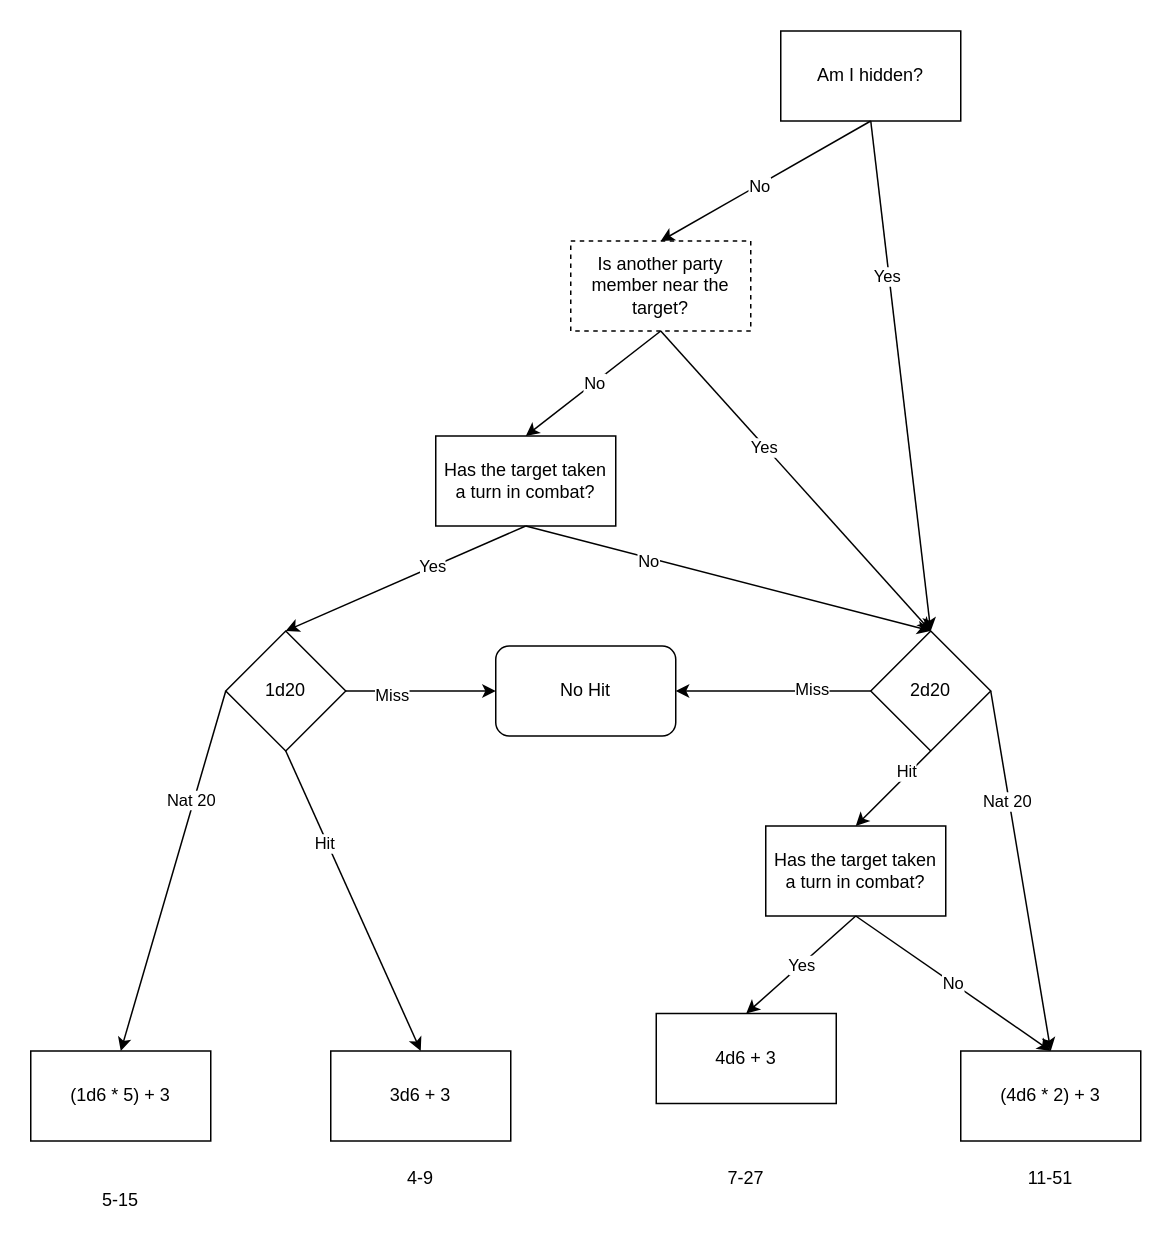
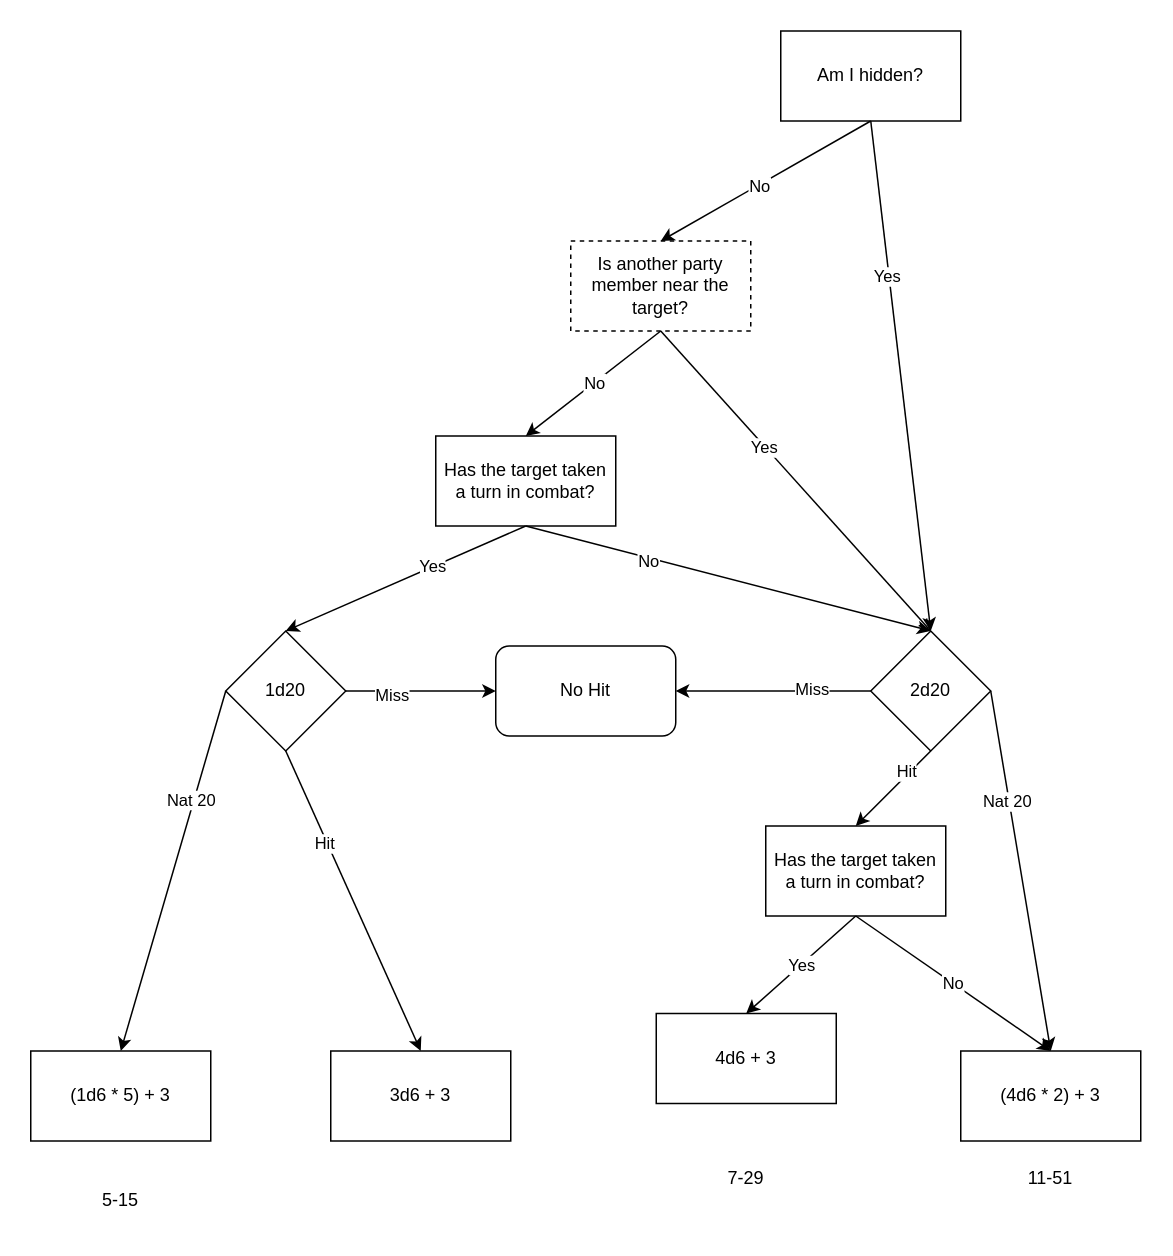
edge "Is another party member near the target?" -> "2d20": arrowhead classic -> open
node "4-9": removed
node "7-27": label "7-27" -> "7-29"
